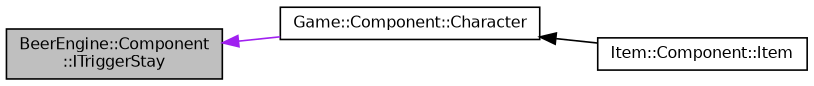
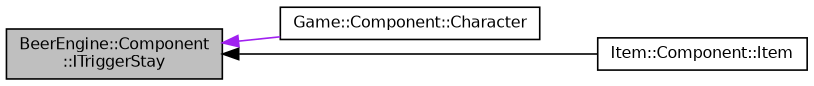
edge "Item::Component::Item" -> "Game::Component::Character": now "Item::Component::Item" -> "BeerEngine::Component ::ITriggerStay"
